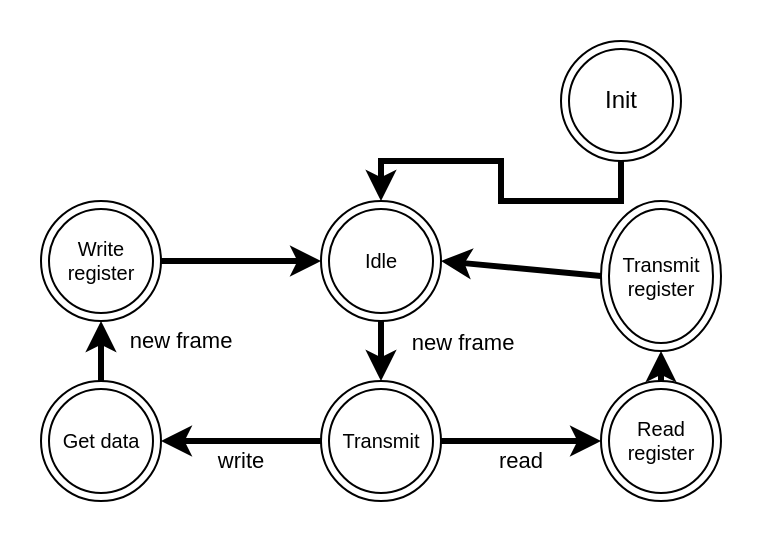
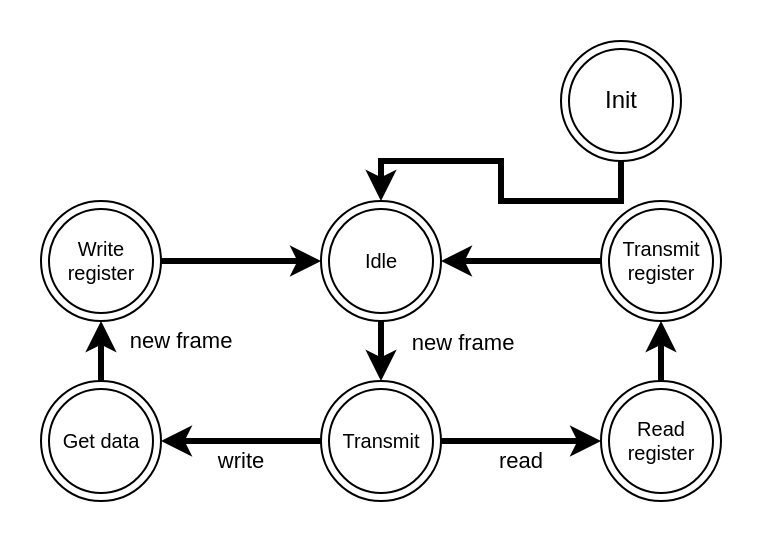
node "Transmit register": size 120x150 -> 120x120
